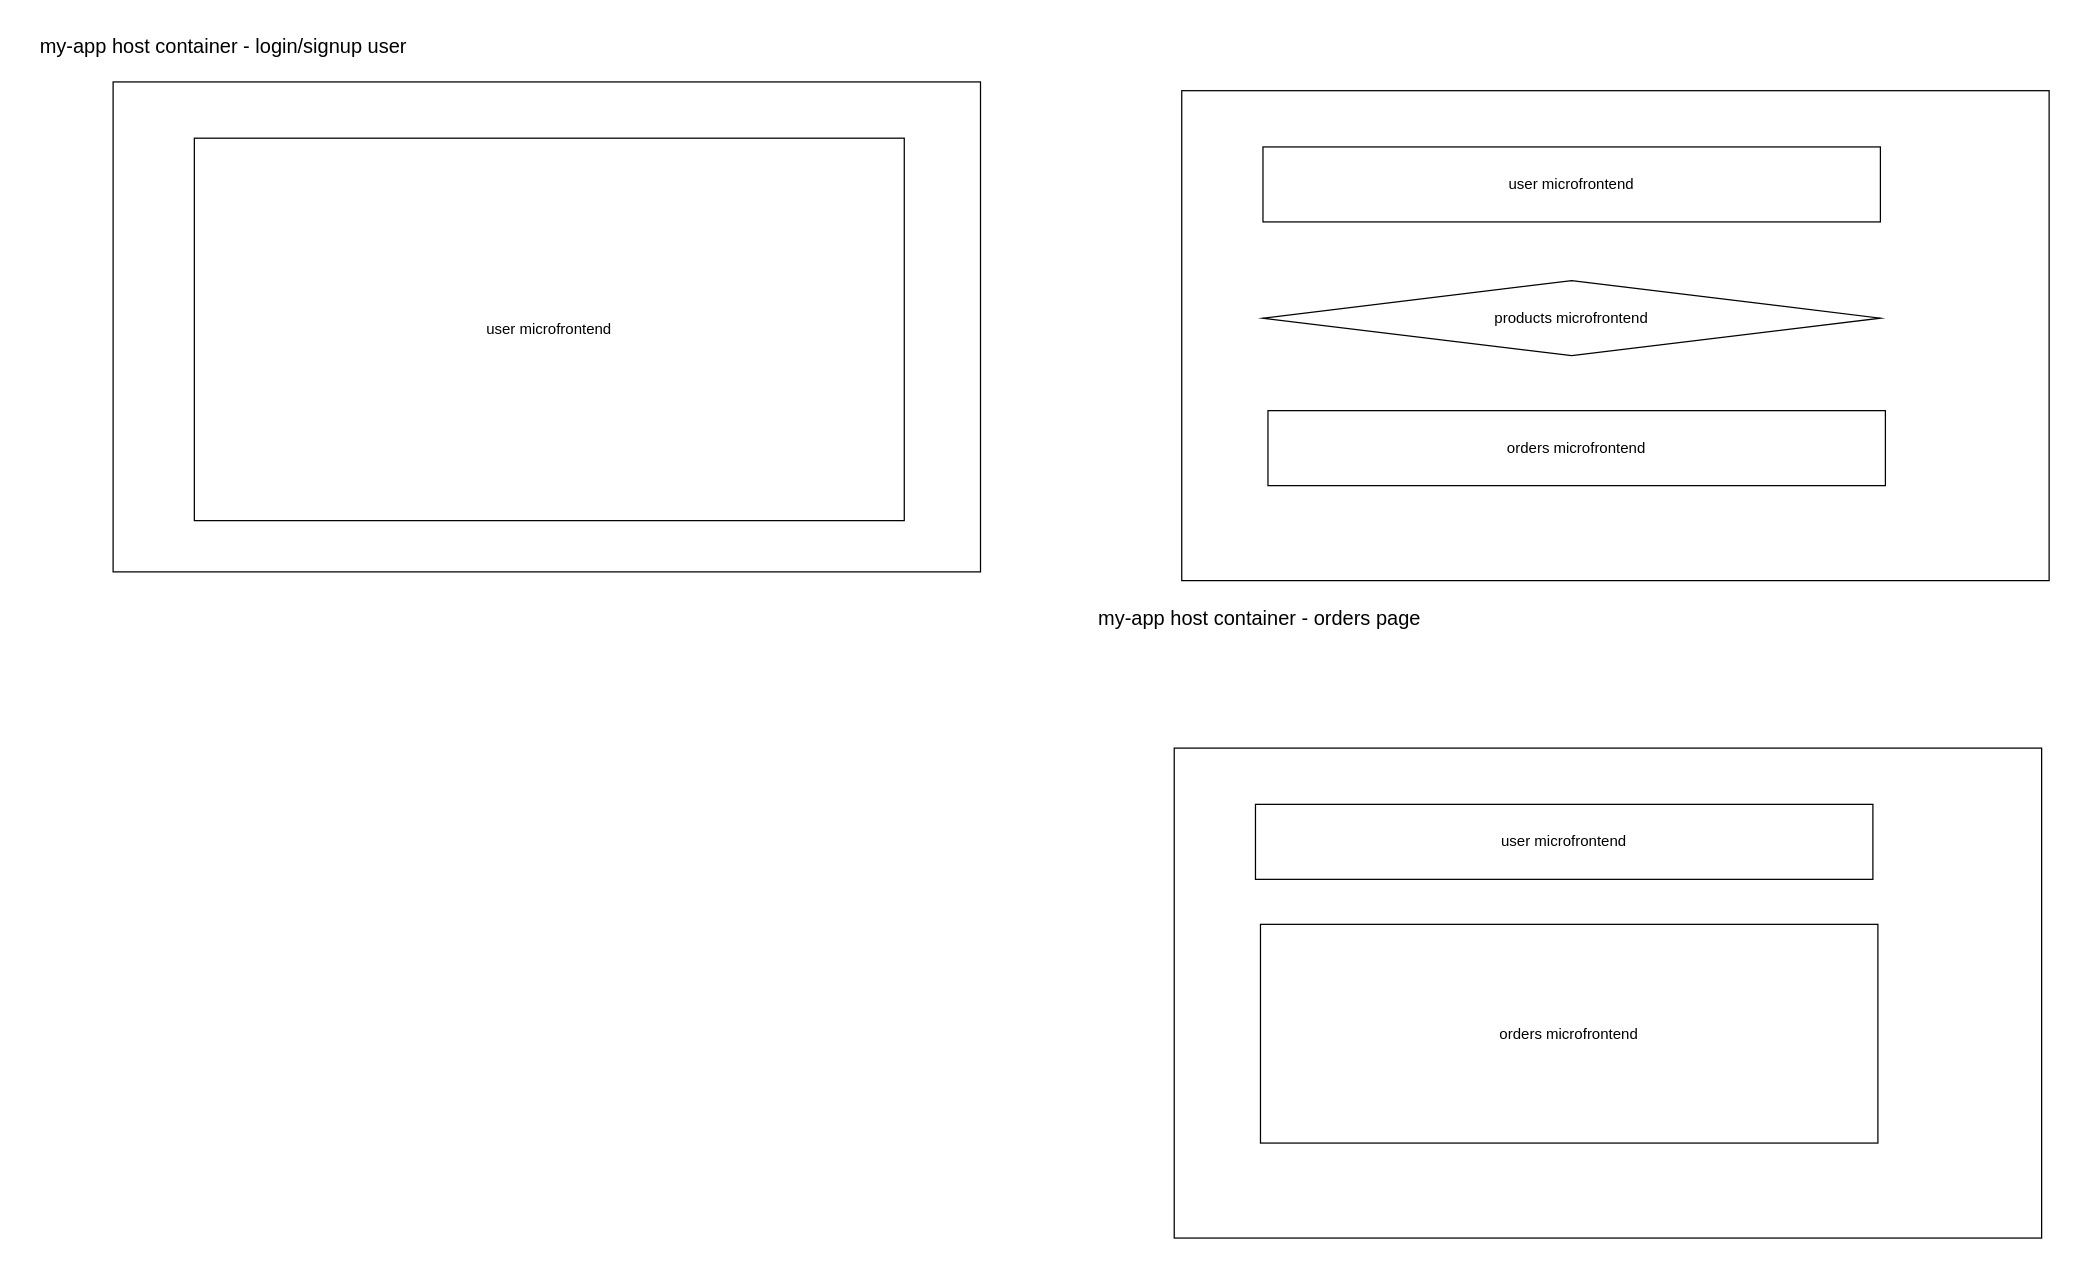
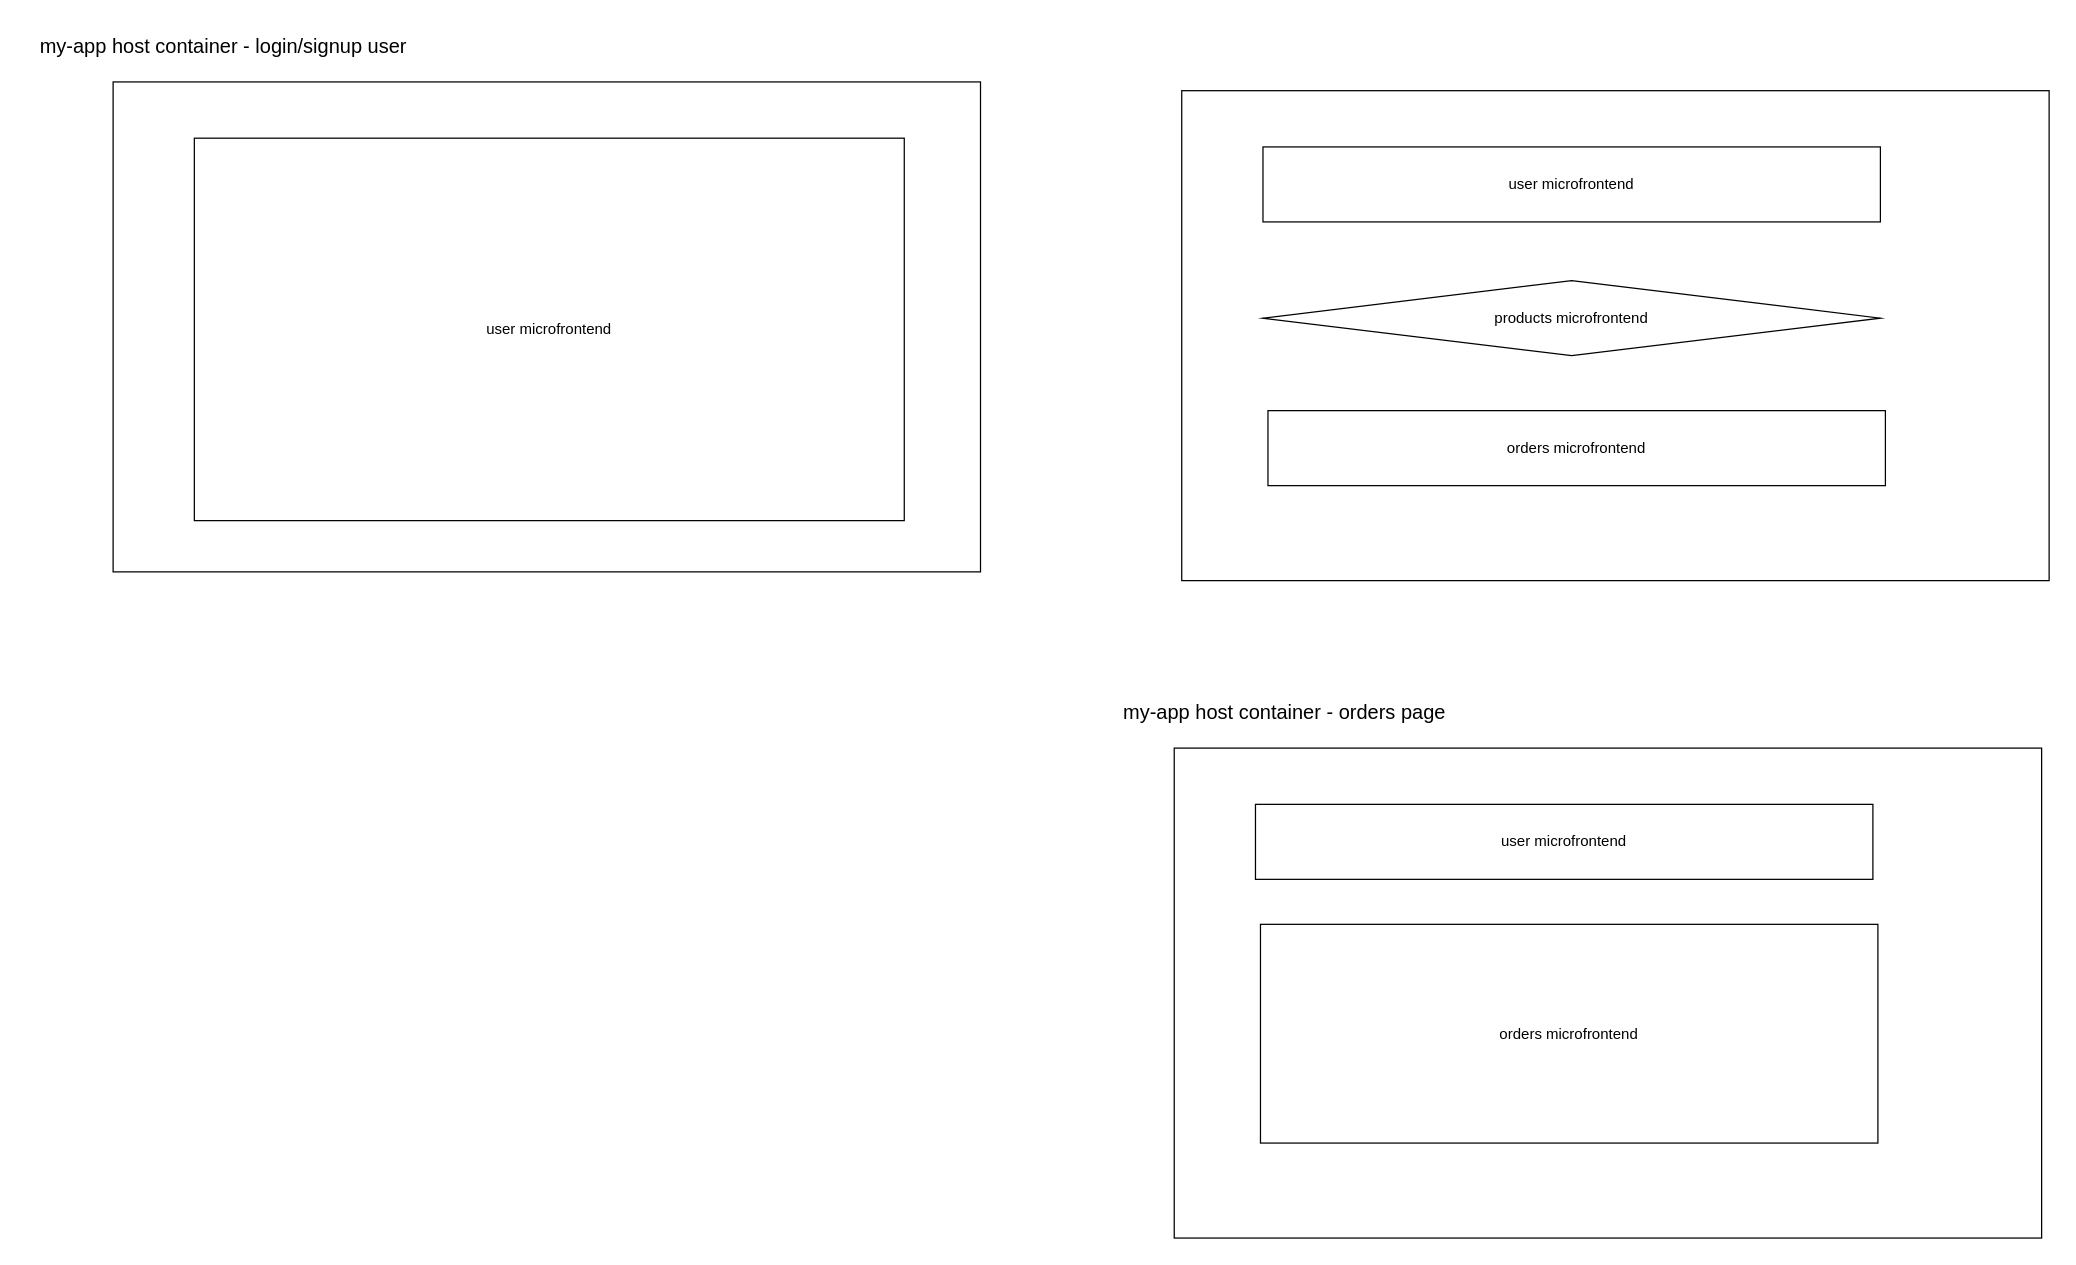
node "my-app host container - orders page": moved (1259, 618) -> (1284, 711)
